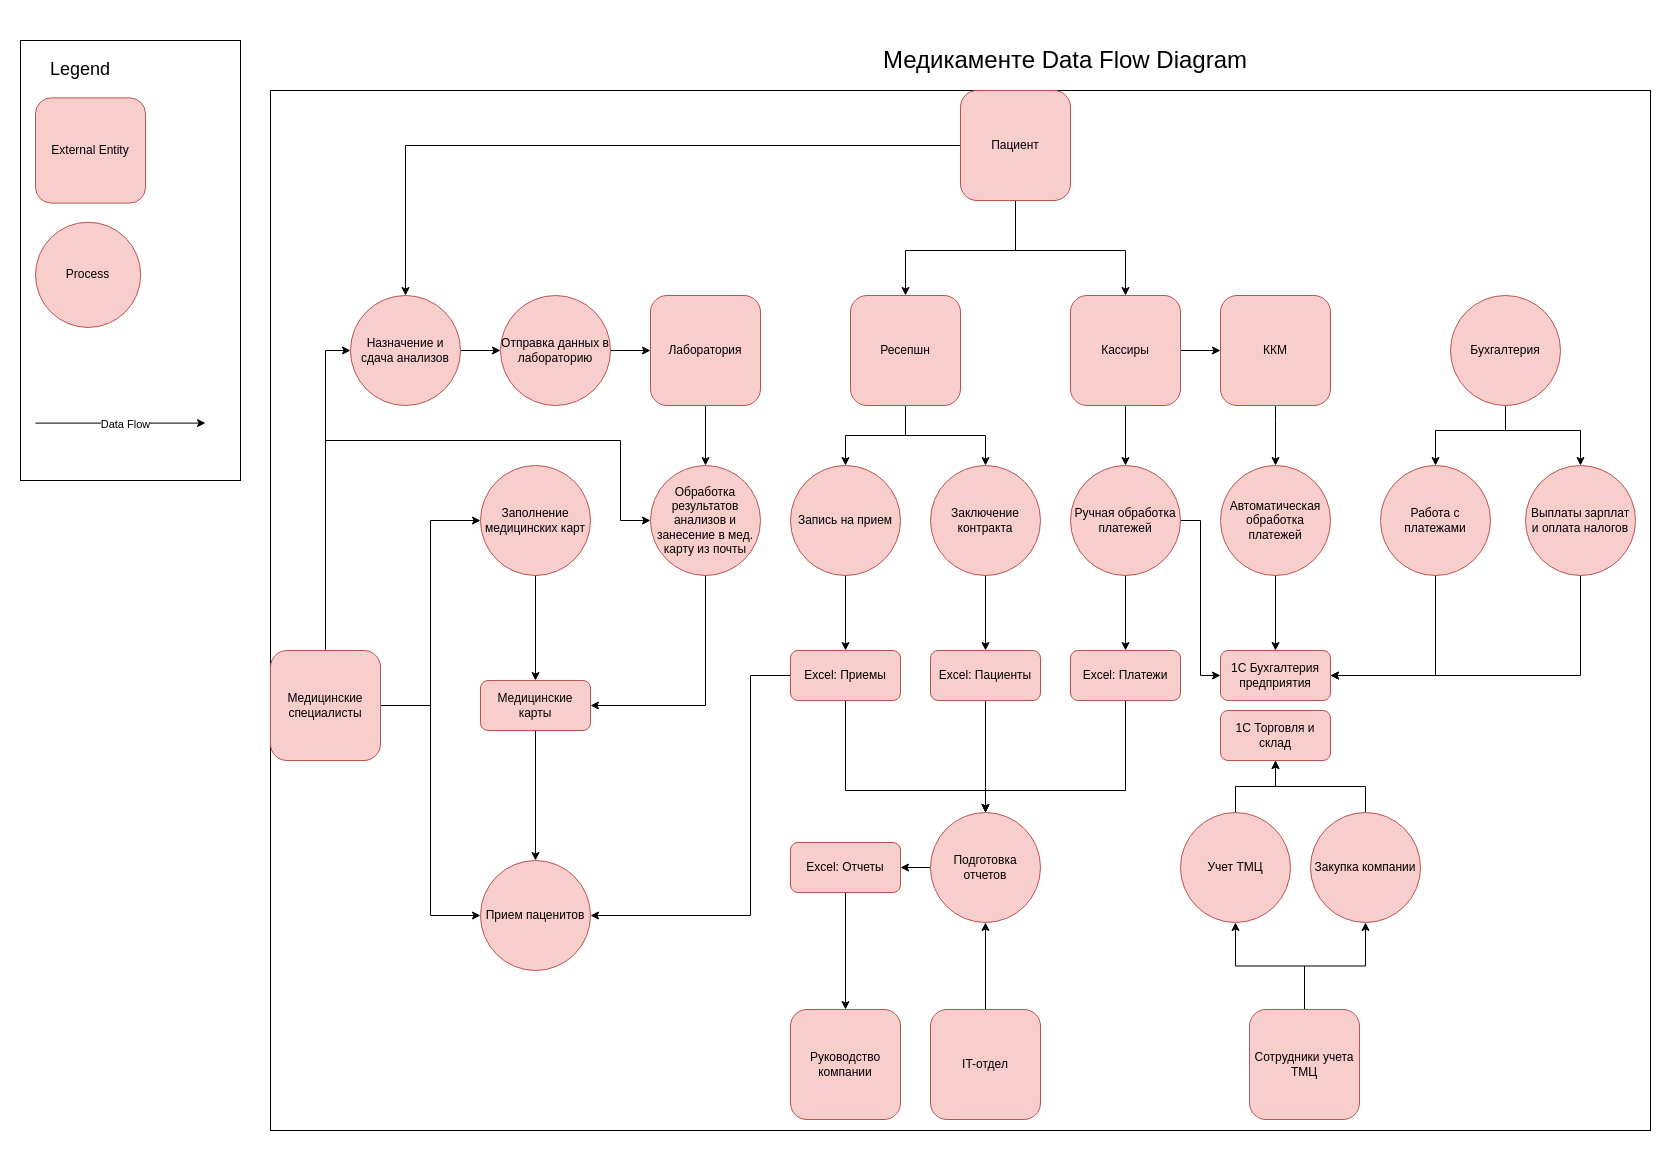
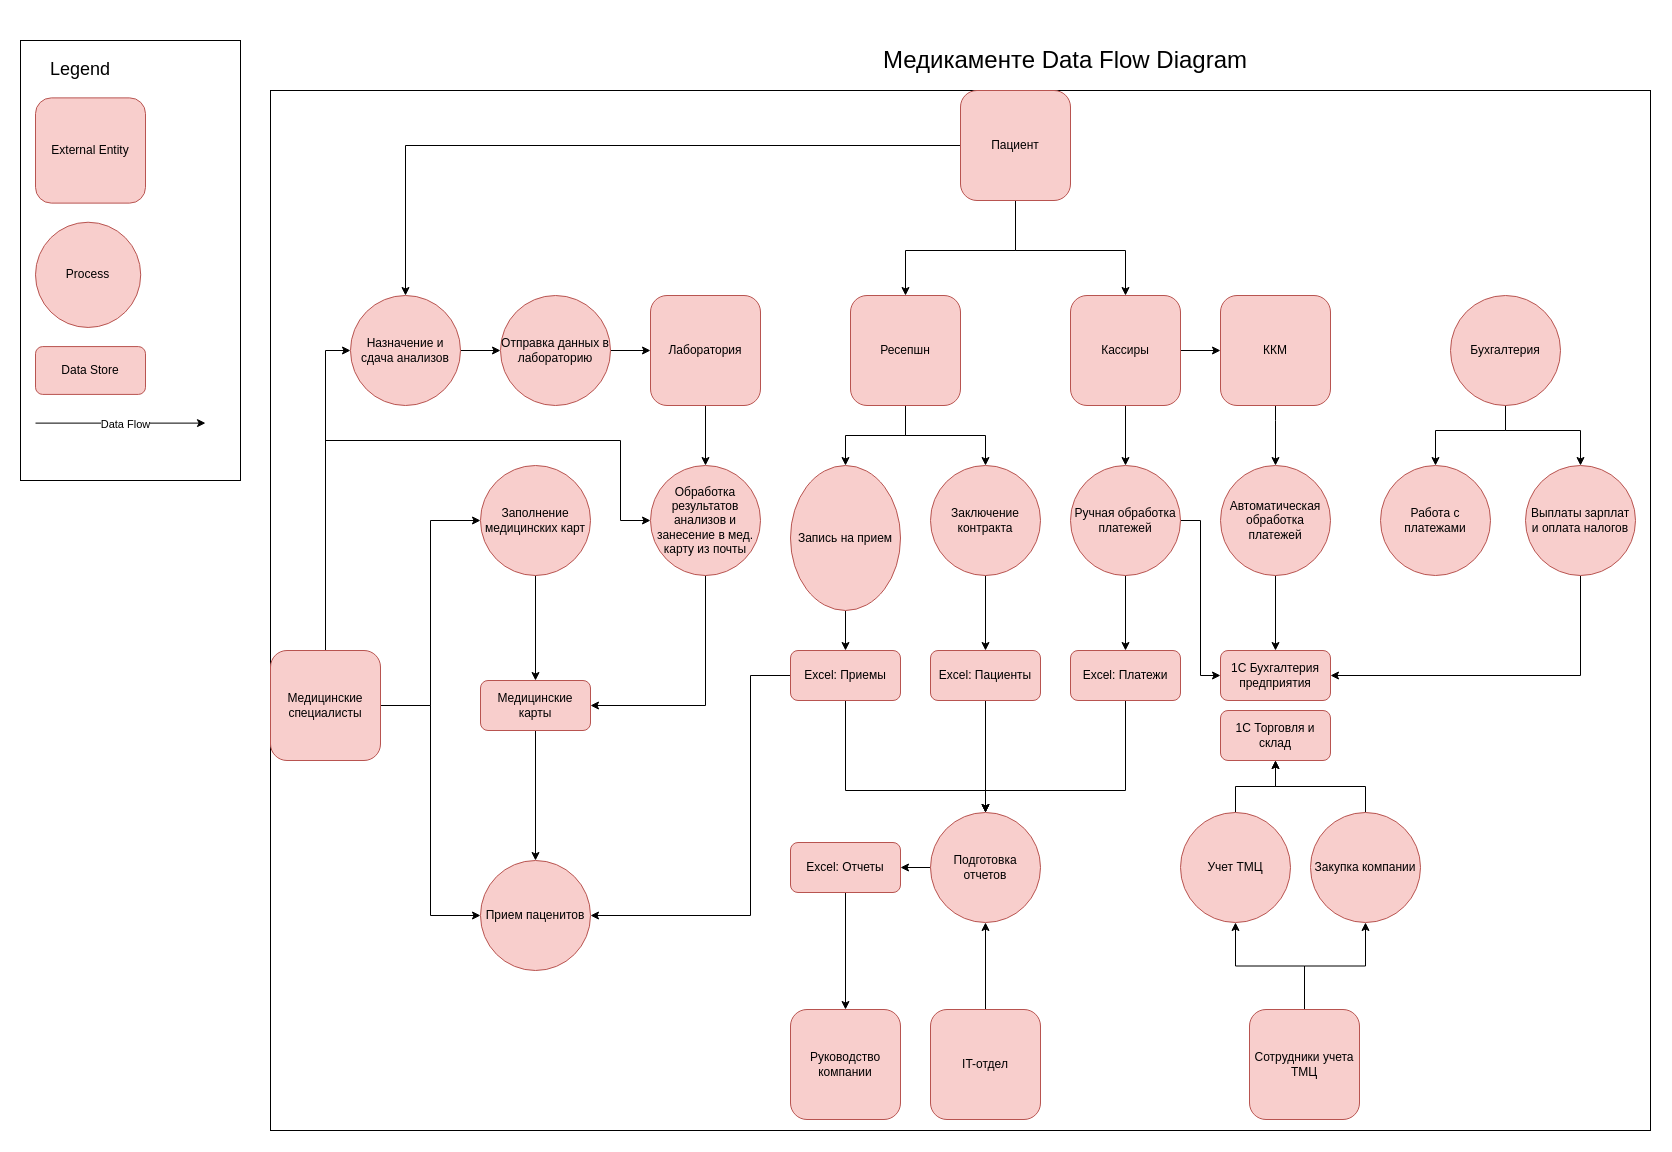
node "Data Store": added
node "Запись на прием": size 110x110 -> 110x145
edge "Работа с платежами" -> "1С Бухгалтерия предприятия": removed
